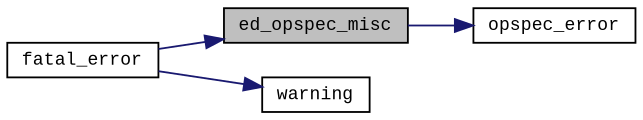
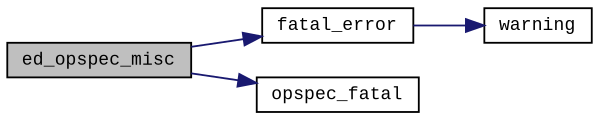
node "opspec_error": label "opspec_error" -> "opspec_fatal"
edge "fatal_error" -> "ed_opspec_misc": reversed
